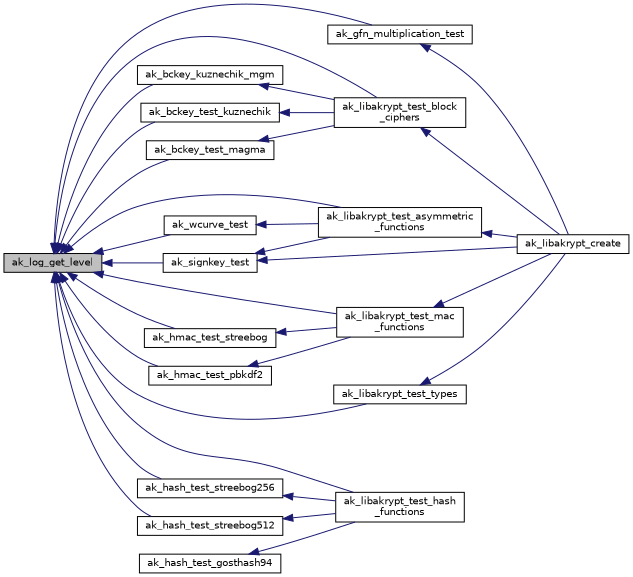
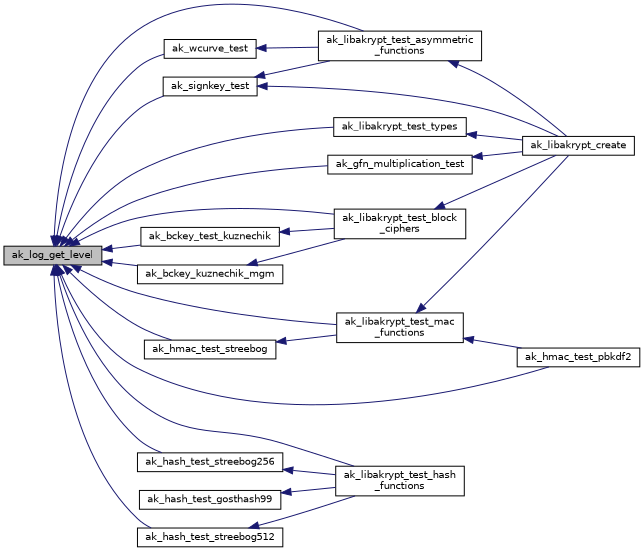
node "ak_bckey_test_magma": removed
edge "ak_libakrypt_test_mac _functions" -> "ak_hmac_test_pbkdf2": reversed
node "ak_hash_test_gosthash94": label "ak_hash_test_gosthash94" -> "ak_hash_test_gosthash99"
